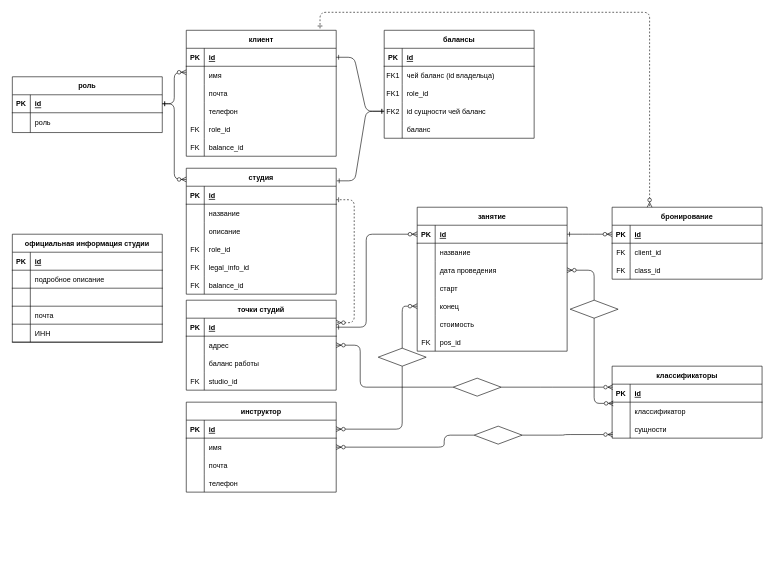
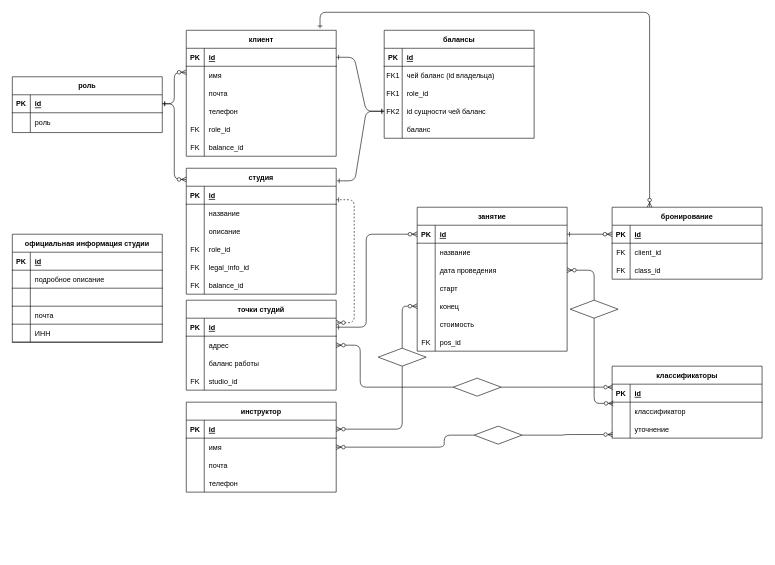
edge "клиент" -- "бронирование": style dashed -> solid
node "сущности": label "сущности" -> "уточнение"
